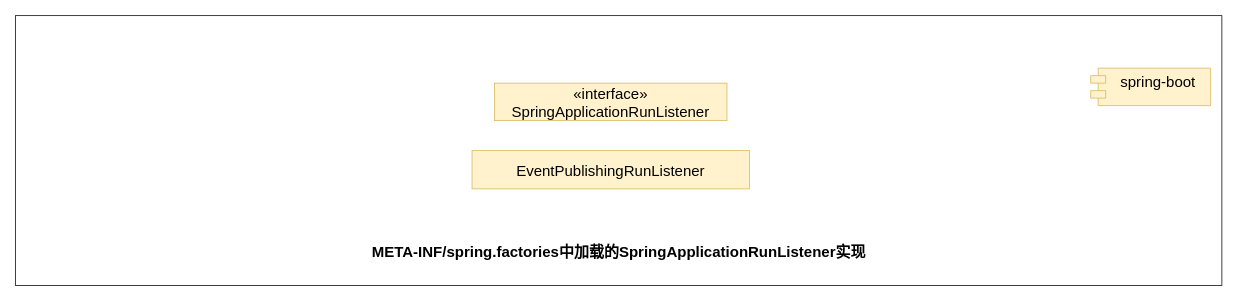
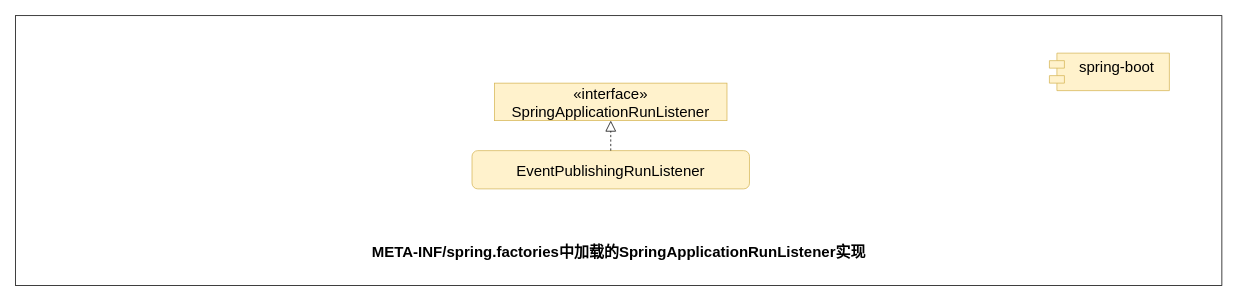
node "spring-boot": moved (1151, 87) -> (1110, 72)
edge "EventPublishingRunListener" -> "«interface» SpringApplicationRunListener": added
node "EventPublishingRunListener": shape rectangle -> rounded rectangle
